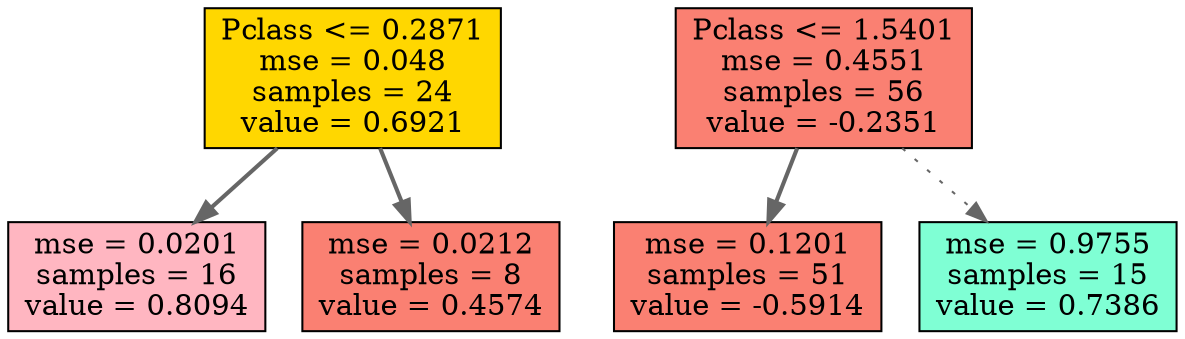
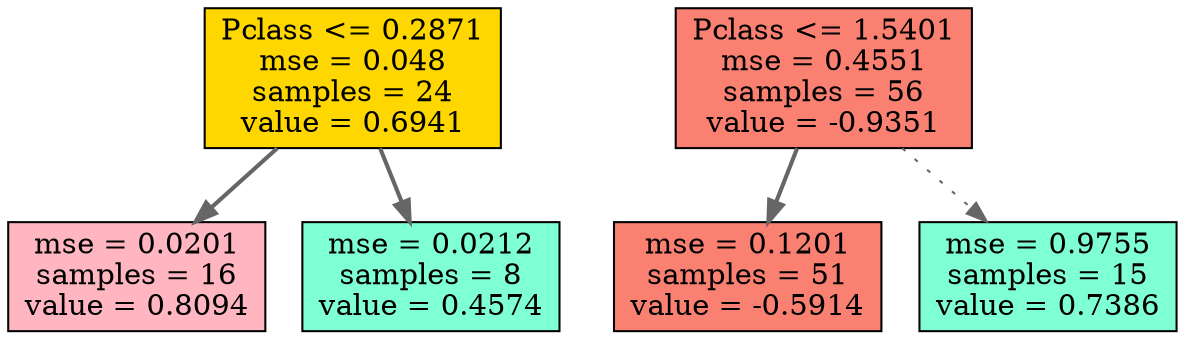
node "Pclass <= 0.2871 mse = 0.048 samples = 24 value = 0.6921": label "Pclass <= 0.2871 mse = 0.048 samples = 24 value = 0.6921" -> "Pclass <= 0.2871 mse = 0.048 samples = 24 value = 0.6941"
node "Pclass <= 1.5401 mse = 0.4551 samples = 56 value = -0.2351": label "Pclass <= 1.5401 mse = 0.4551 samples = 56 value = -0.2351" -> "Pclass <= 1.5401 mse = 0.4551 samples = 56 value = -0.9351"
node "mse = 0.0212 samples = 8 value = 0.4574": fillcolor salmon -> aquamarine
